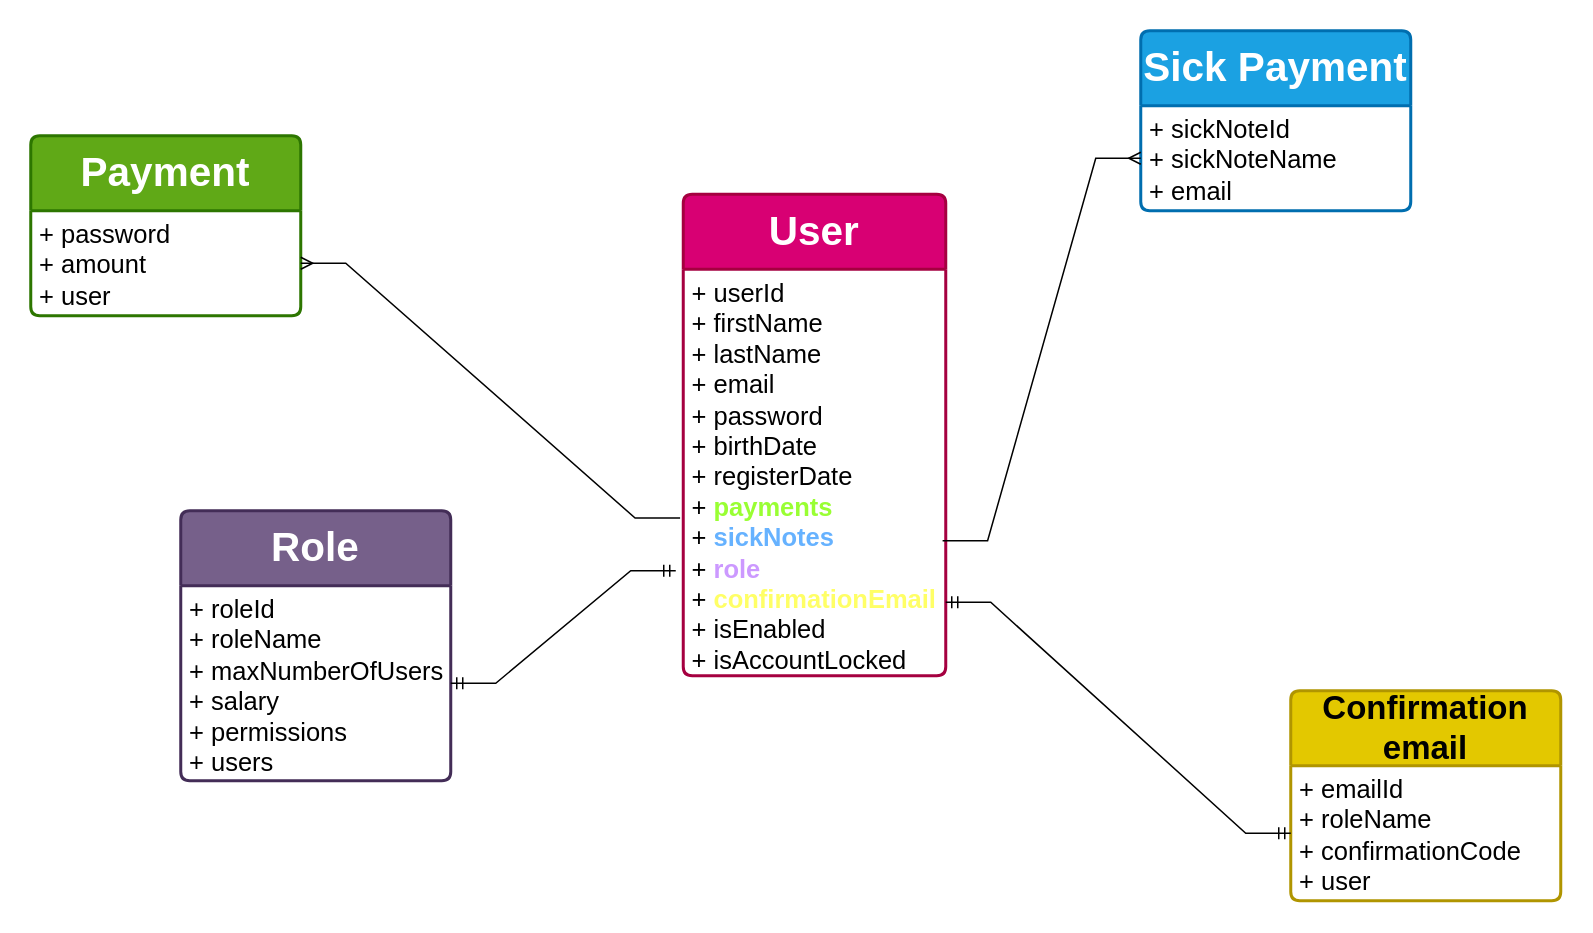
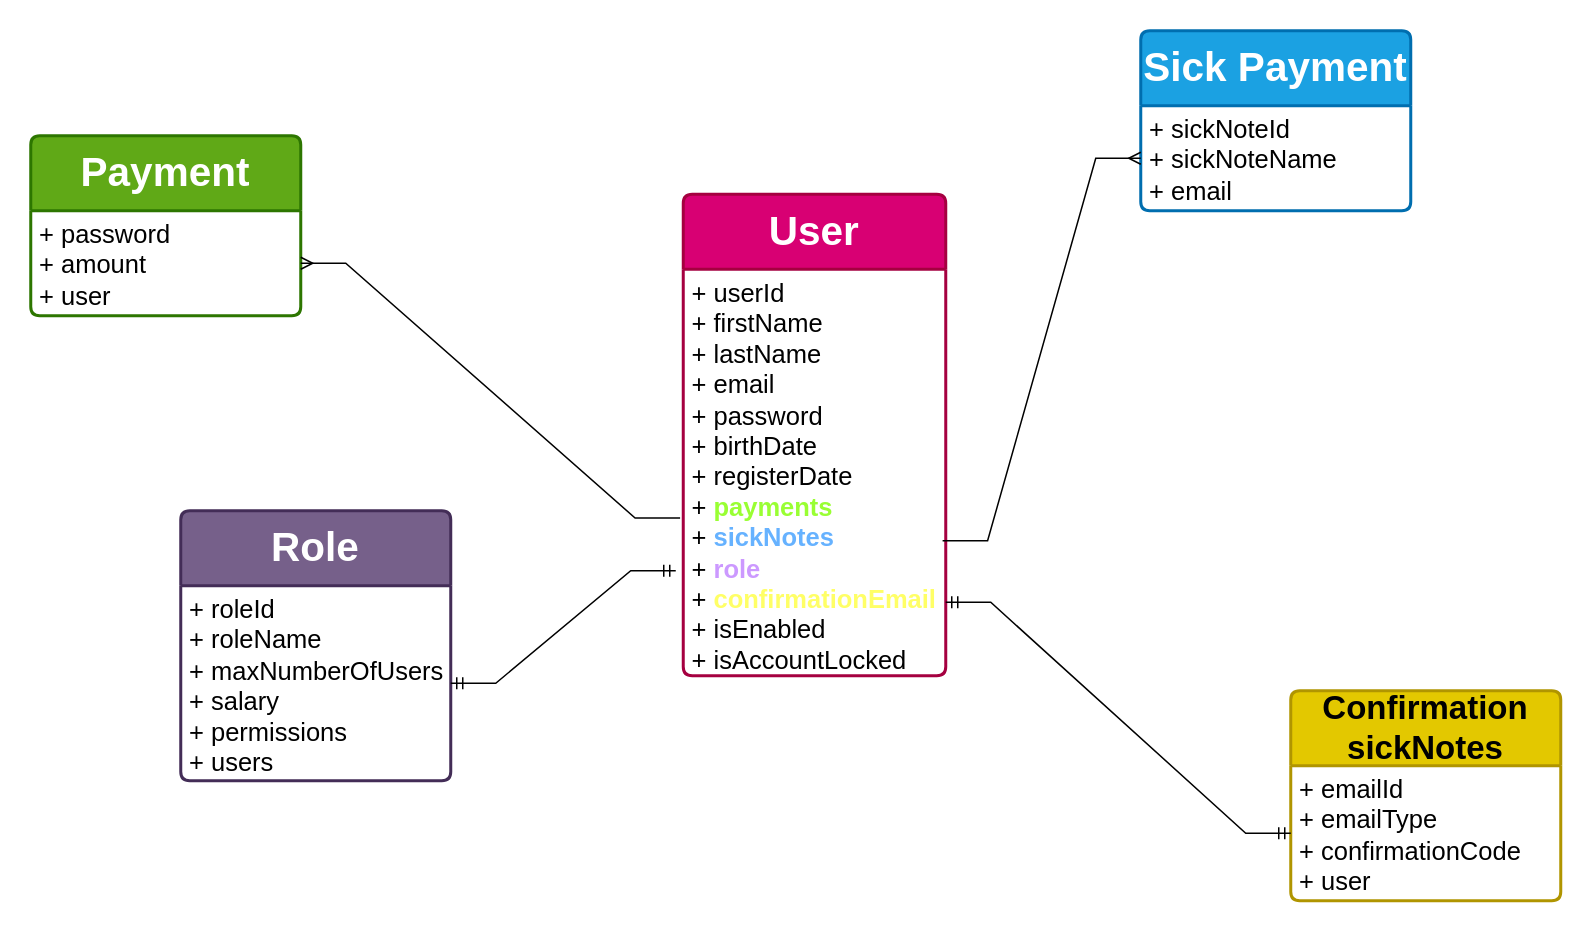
node "Confirmation email": label "Confirmation email" -> "Confirmation sickNotes"
node "+ emailId + roleName + confirmationCode + user": label "+ emailId + roleName + confirmationCode + user" -> "+ emailId + emailType + confirmationCode + user"
